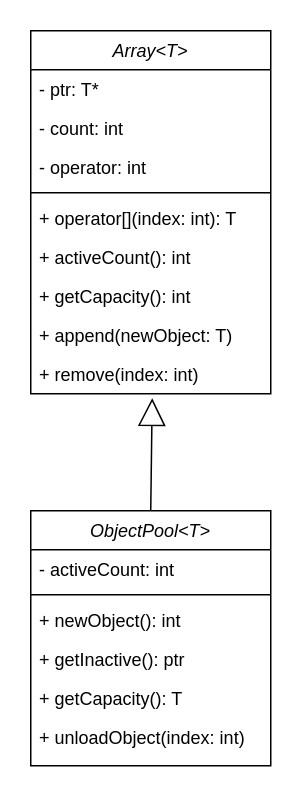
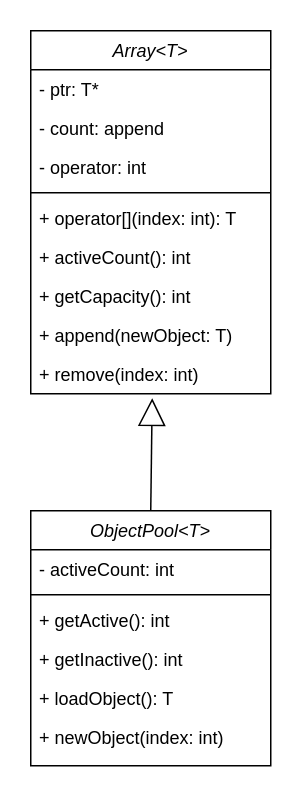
node "- count: int": label "- count: int" -> "- count: append"
node "+ newObject(): int": label "+ newObject(): int" -> "+ getActive(): int"
node "+ getInactive(): ptr": label "+ getInactive(): ptr" -> "+ getInactive(): int"
node "+ getCapacity(): T": label "+ getCapacity(): T" -> "+ loadObject(): T"
node "+ unloadObject(index: int)": label "+ unloadObject(index: int)" -> "+ newObject(index: int)"
